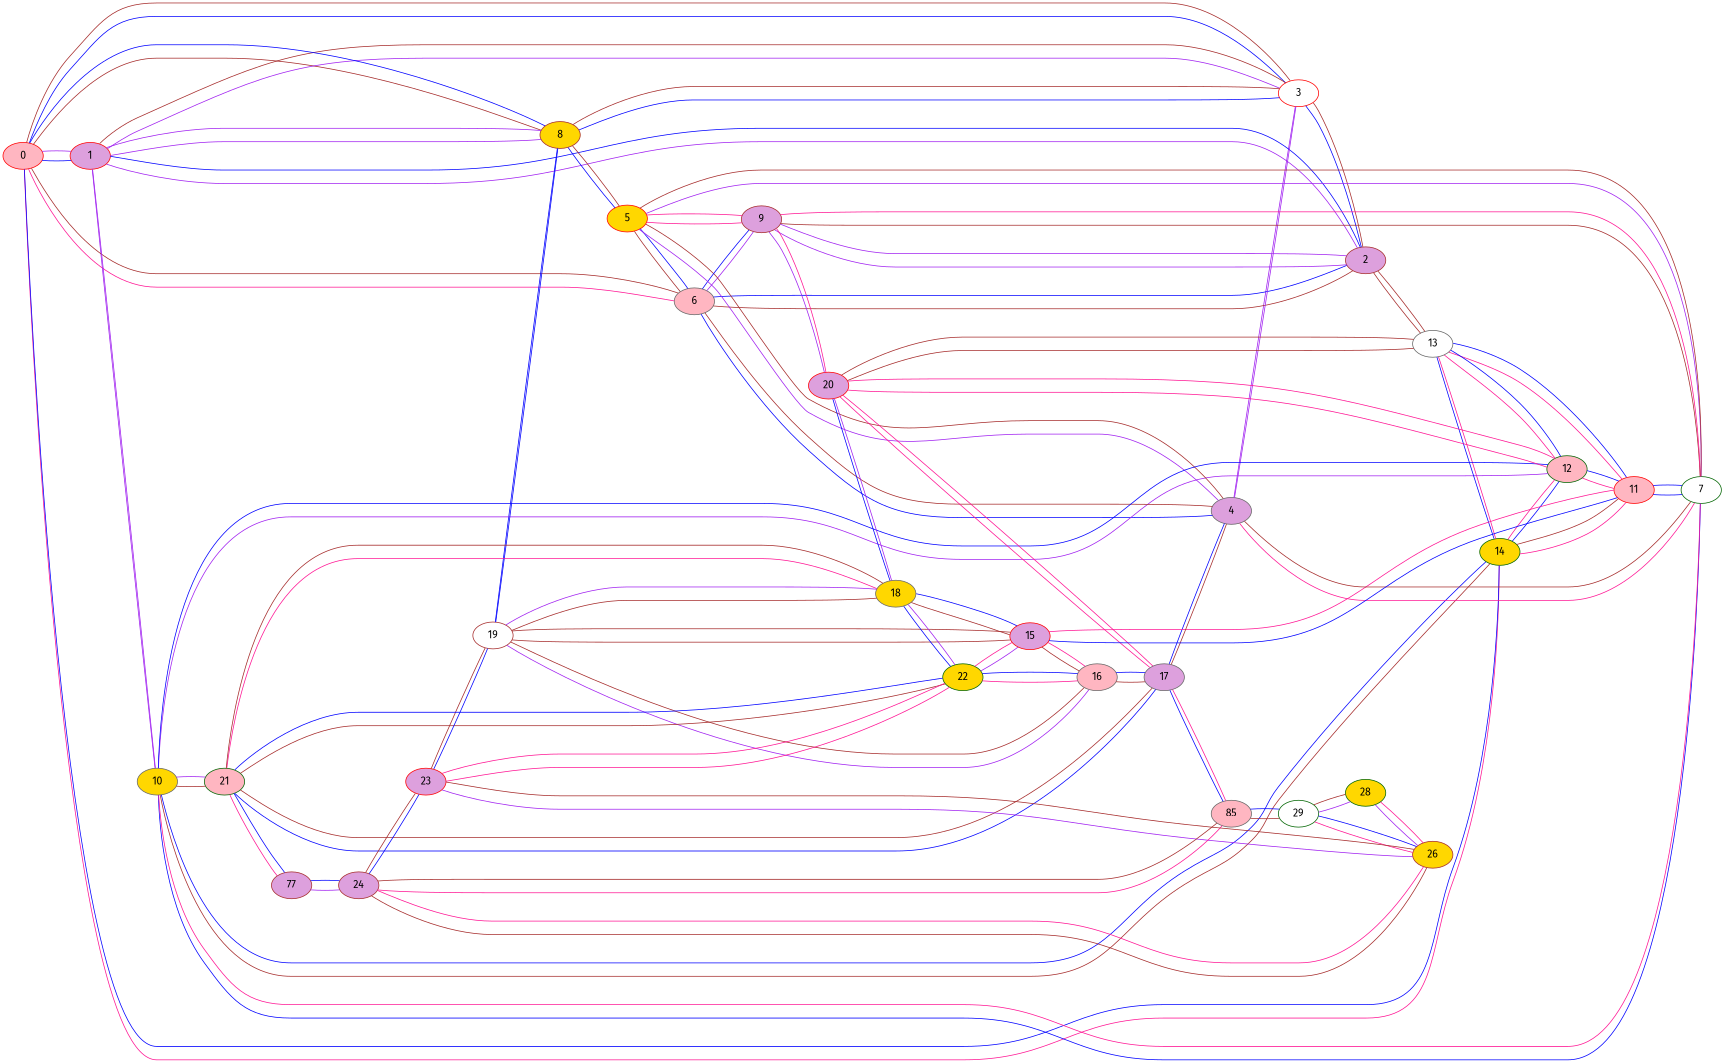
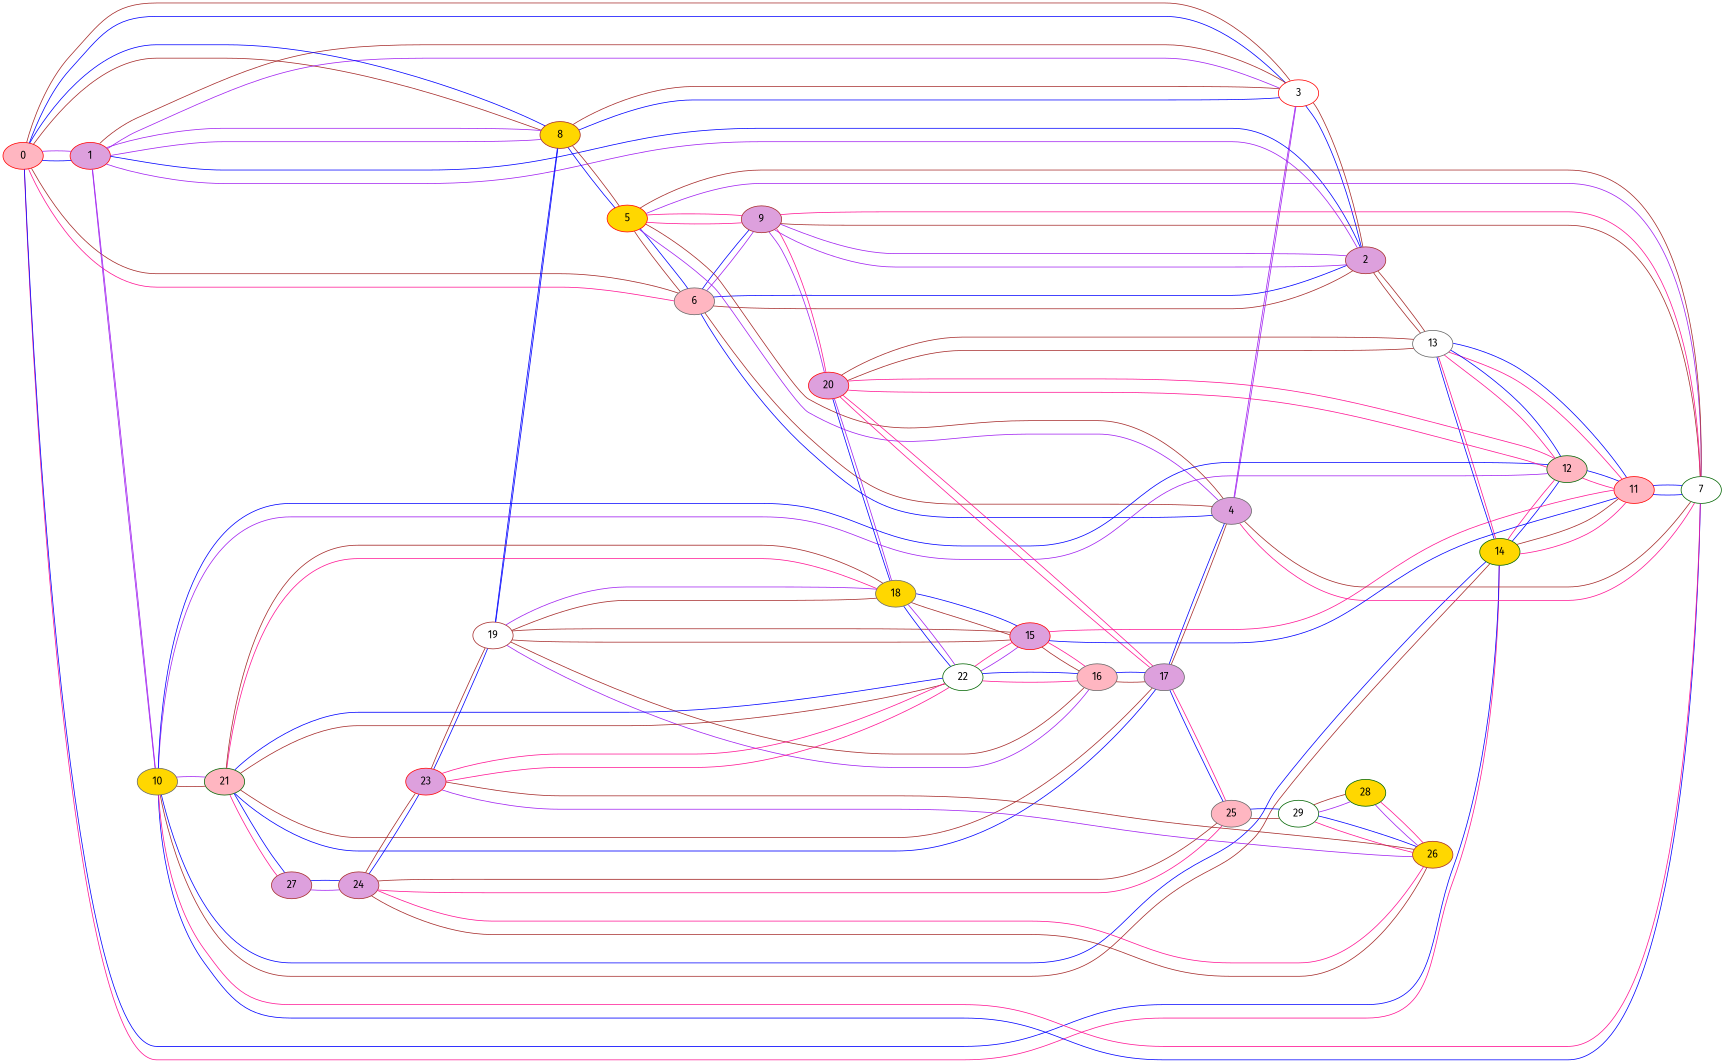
node "22": fillcolor gold -> white
node "85": label "85" -> "25"
node "77": label "77" -> "27"
